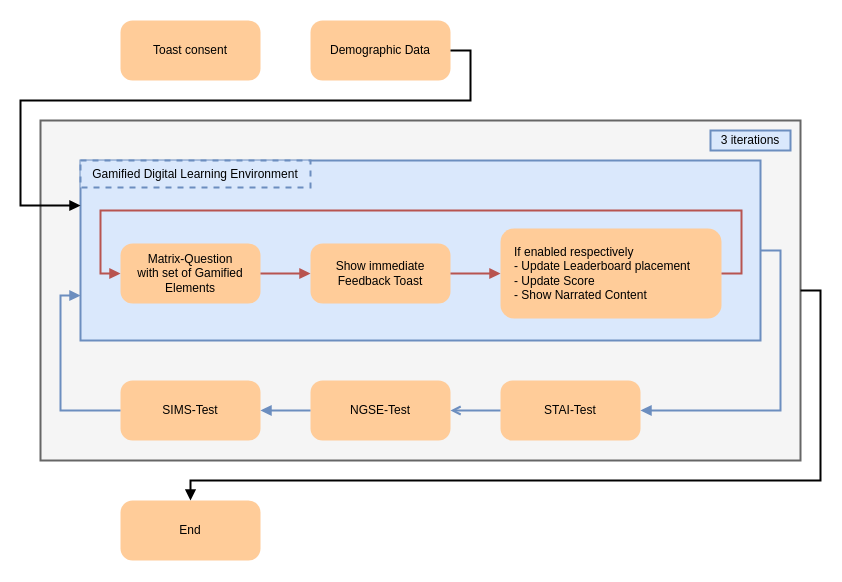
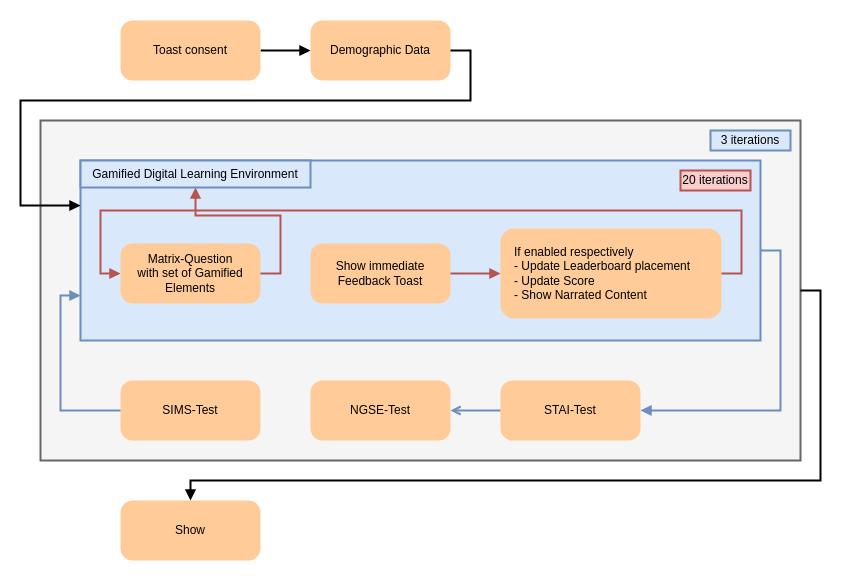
edge "Toast consent" -> "Demographic Data": added
node "Gamified Digital Learning Environment": style dashed -> solid
node "20 iterations": added
edge "Matrix-Question with set of Gamified Elements" -> "Show immediate Feedback Toast": now "Matrix-Question with set of Gamified Elements" -> "Gamified Digital Learning Environment"
edge "NGSE-Test" -> "SIMS-Test": removed
node "End": label "End" -> "Show"
